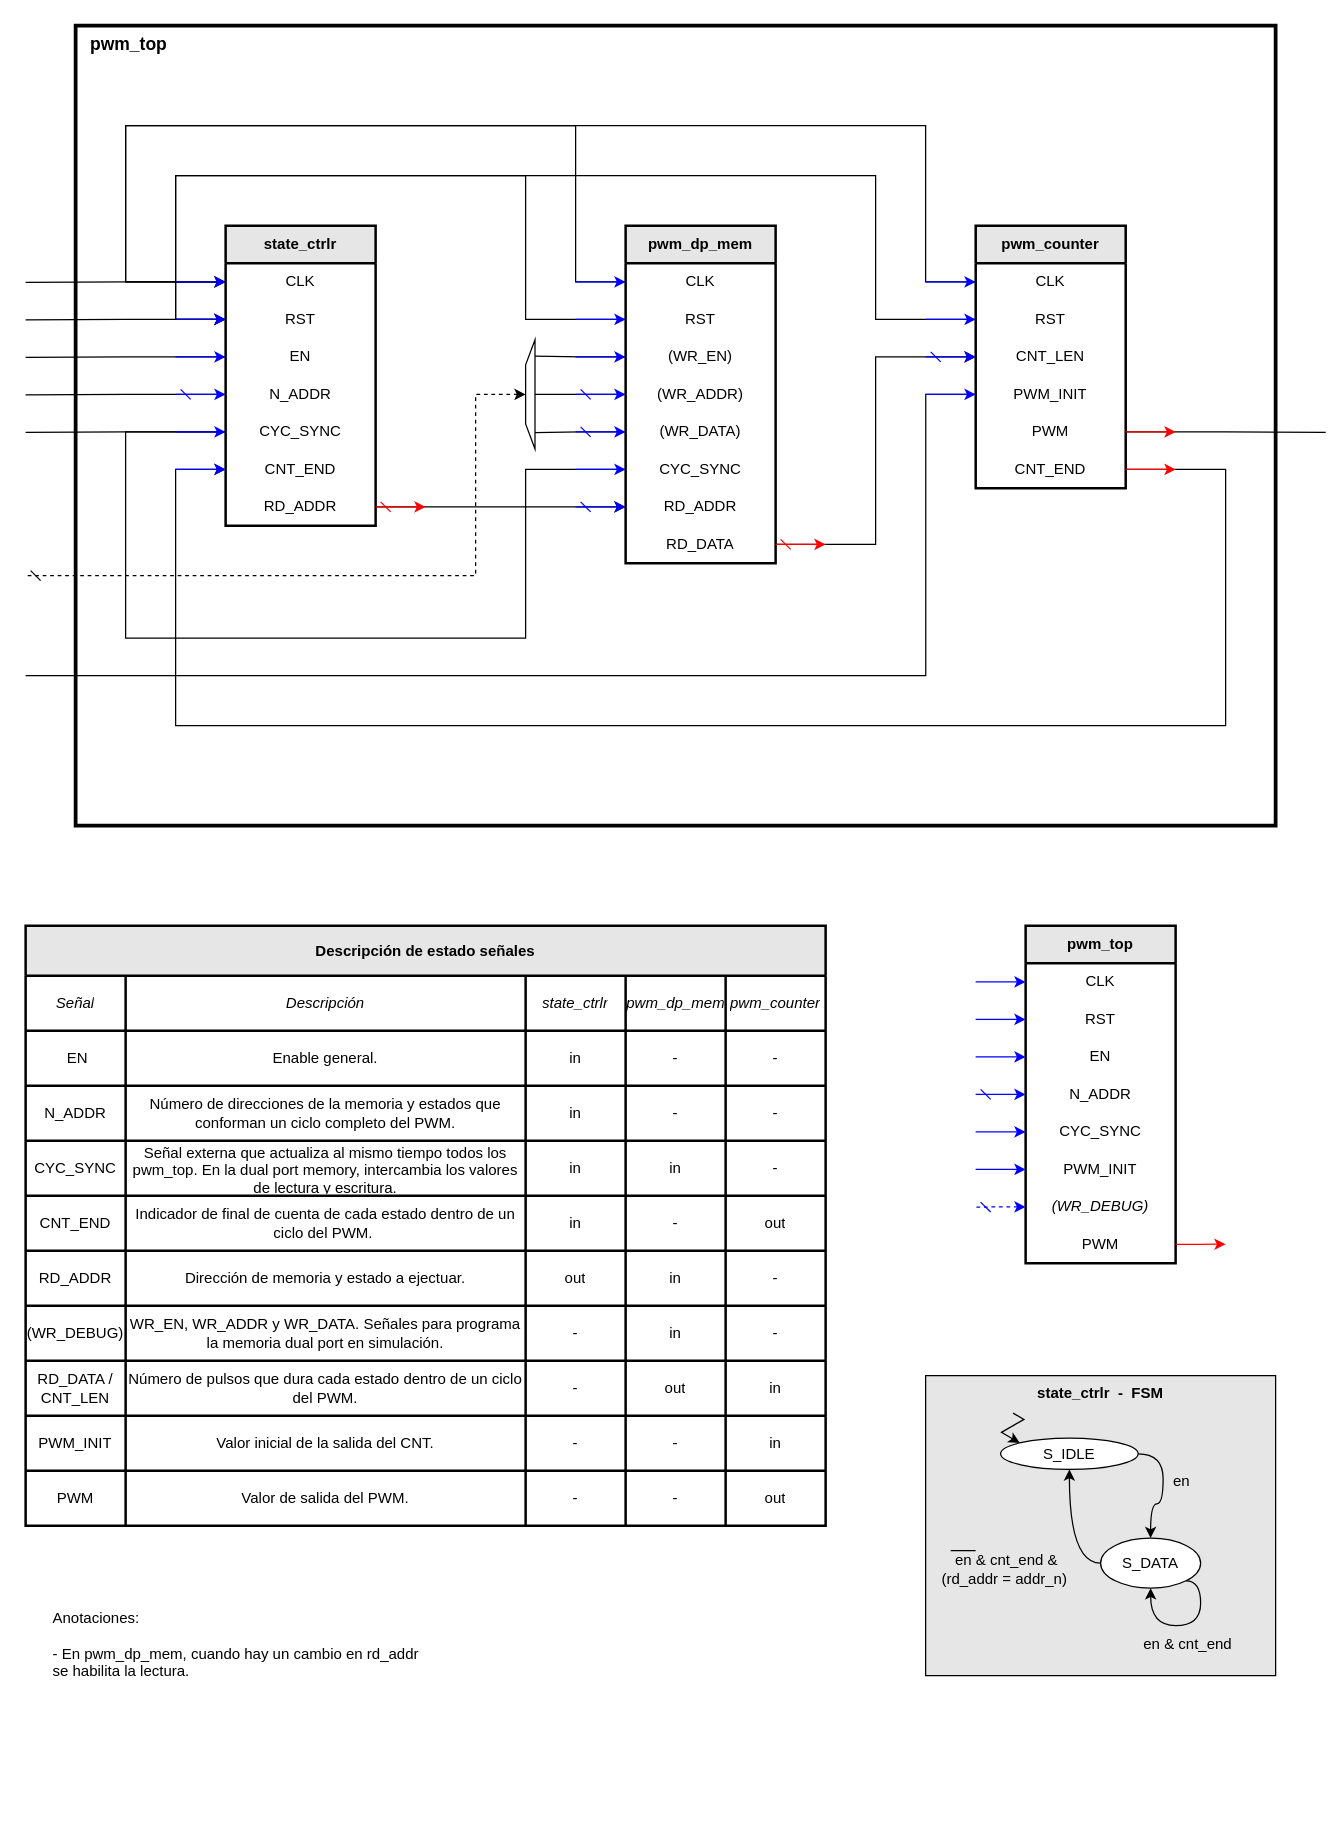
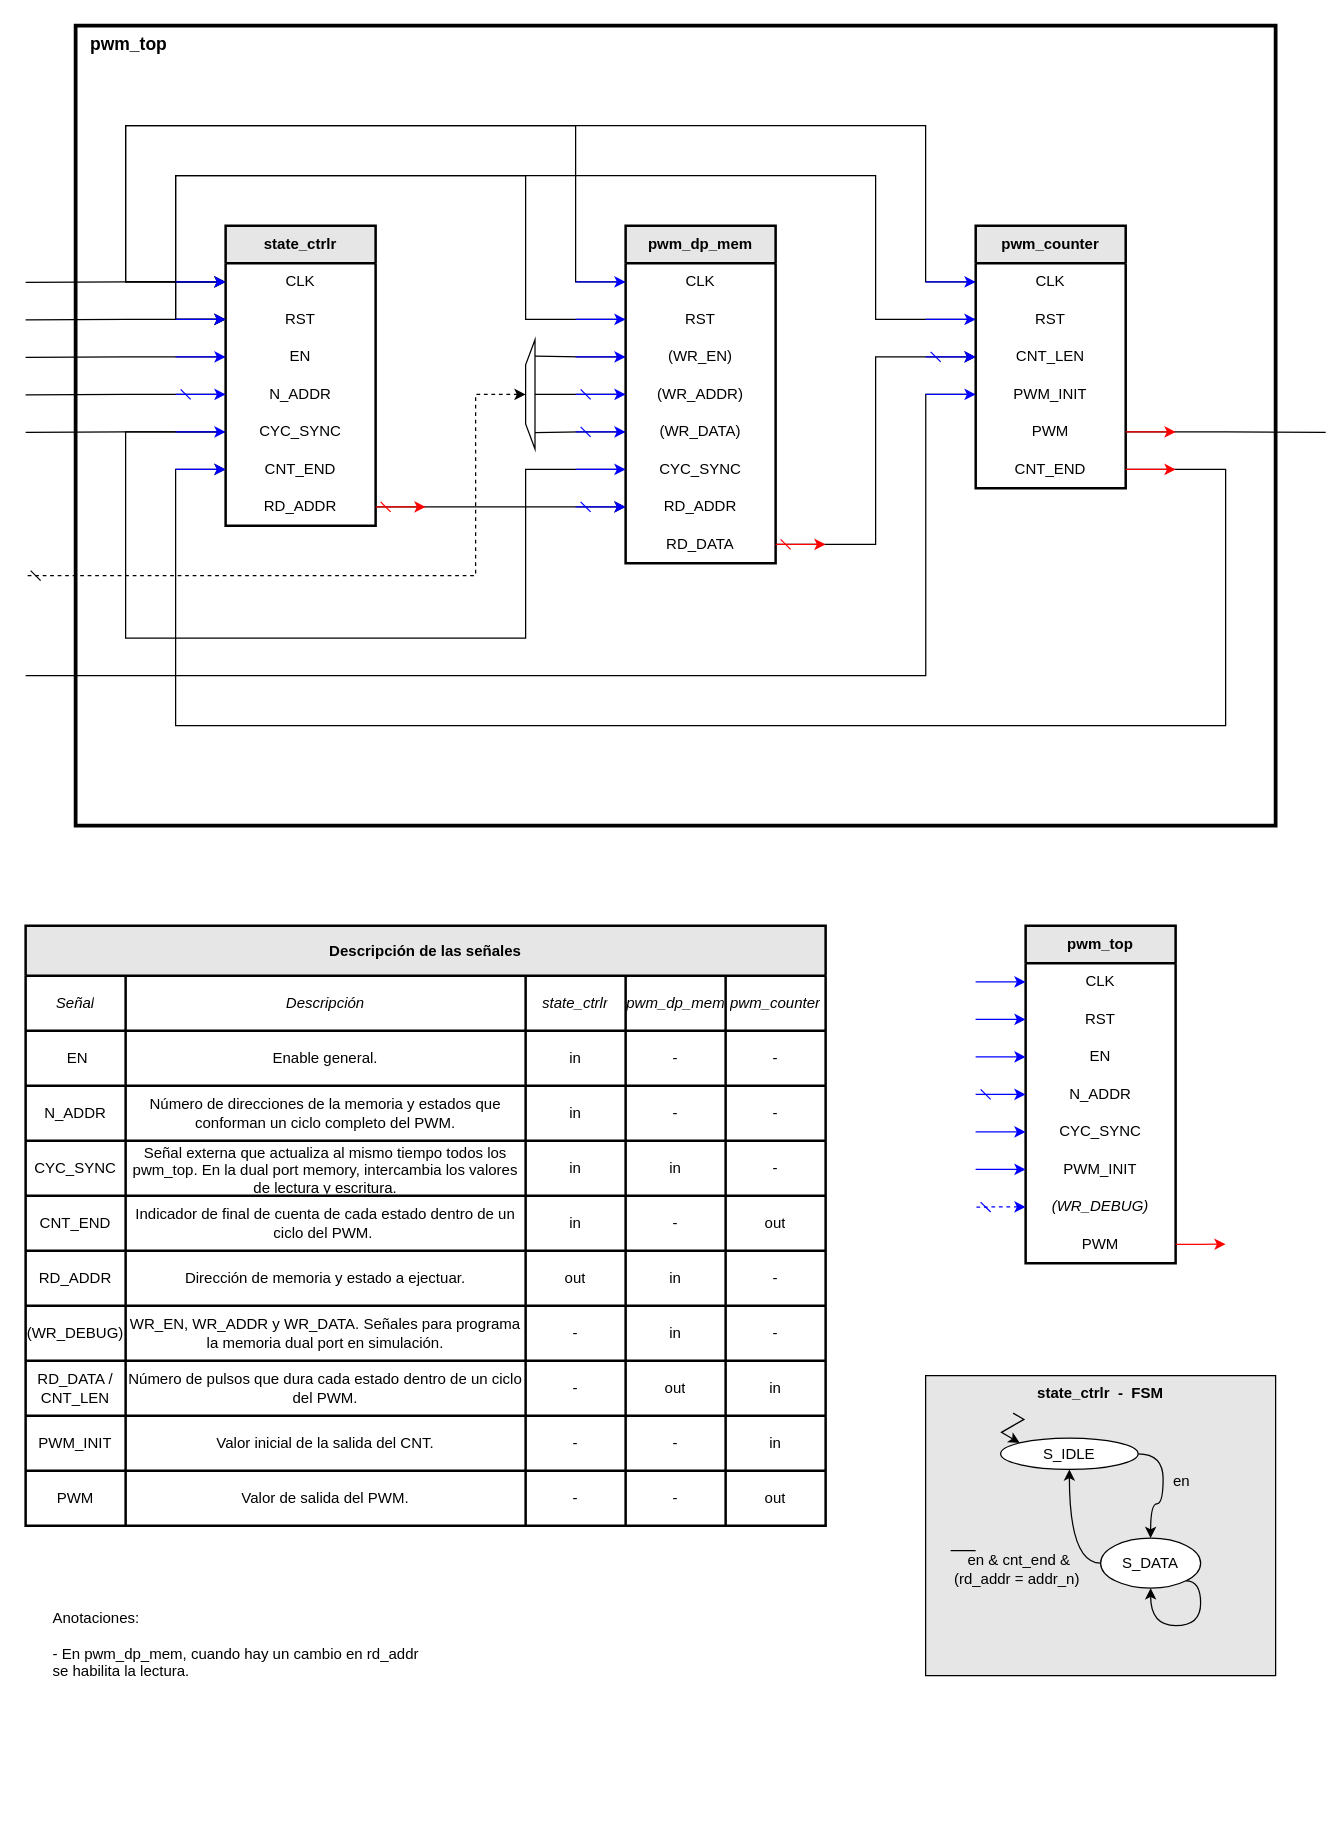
node "Descripción de estado señales": label "Descripción de estado señales" -> "Descripción de las señales"
node "en & cnt_end & (rd_addr = addr_n)": moved (1007, 1569) -> (1019, 1569)
node "en & cnt_end": removed
